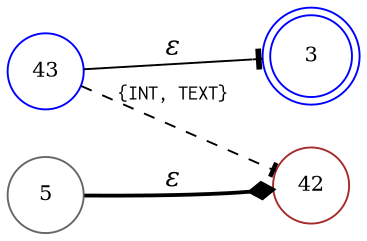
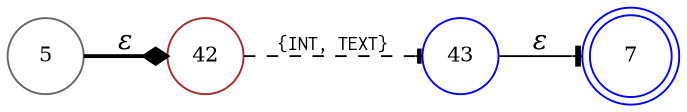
node "3": label "3" -> "7"
edge "43" -> "42": reversed
